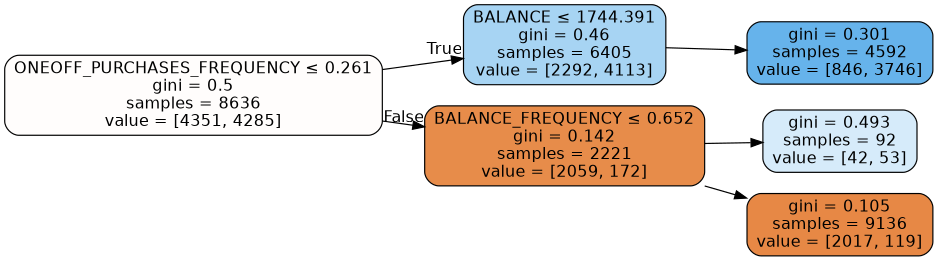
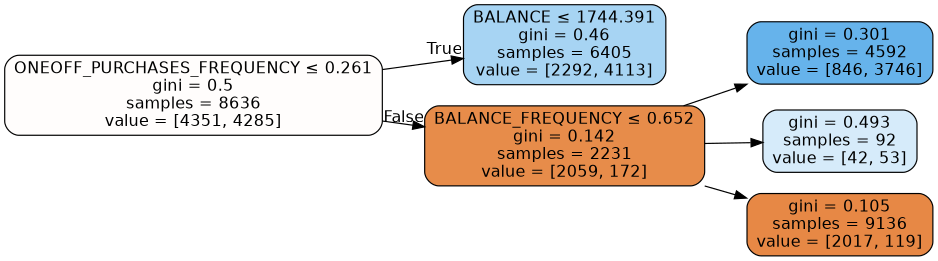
edge "BALANCE ≤ 1744.391" -> "gini = 0.301": now "BALANCE_FREQUENCY ≤ 0.652" -> "gini = 0.301"
node "BALANCE_FREQUENCY ≤ 0.652": text "samples = 2221" -> "samples = 2231"
